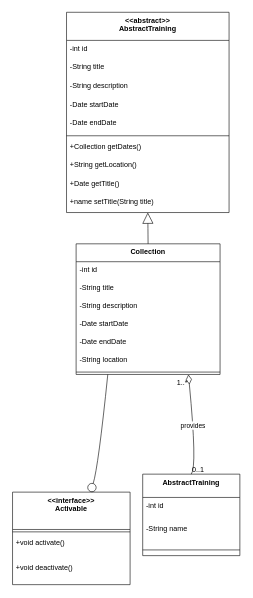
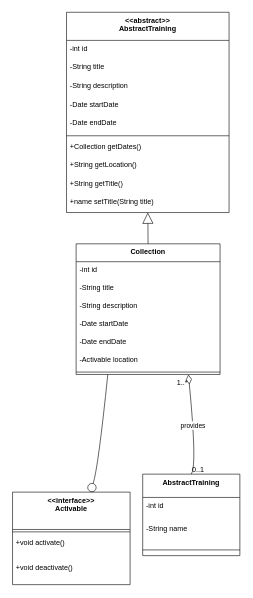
node "+Date getTitle()": label "+Date getTitle()" -> "+String getTitle()"
node "-String location": label "-String location" -> "-Activable location"
